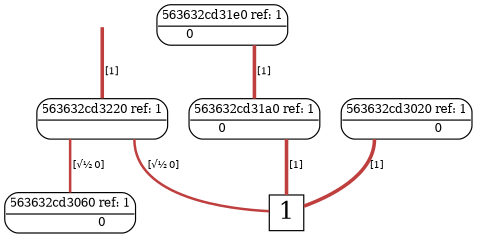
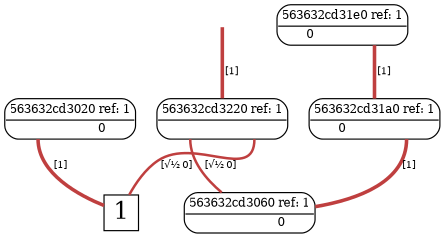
edge "563632cd31a0 ref: 1" -- "1": now "563632cd31a0 ref: 1" -- "563632cd3060 ref: 1"
